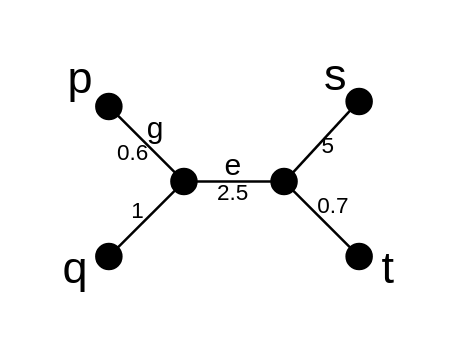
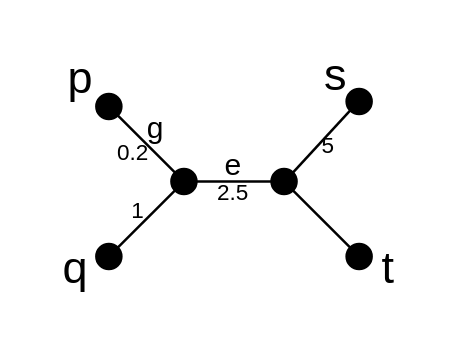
node "0.6": label "0.6" -> "0.2"
node "0.7": removed
